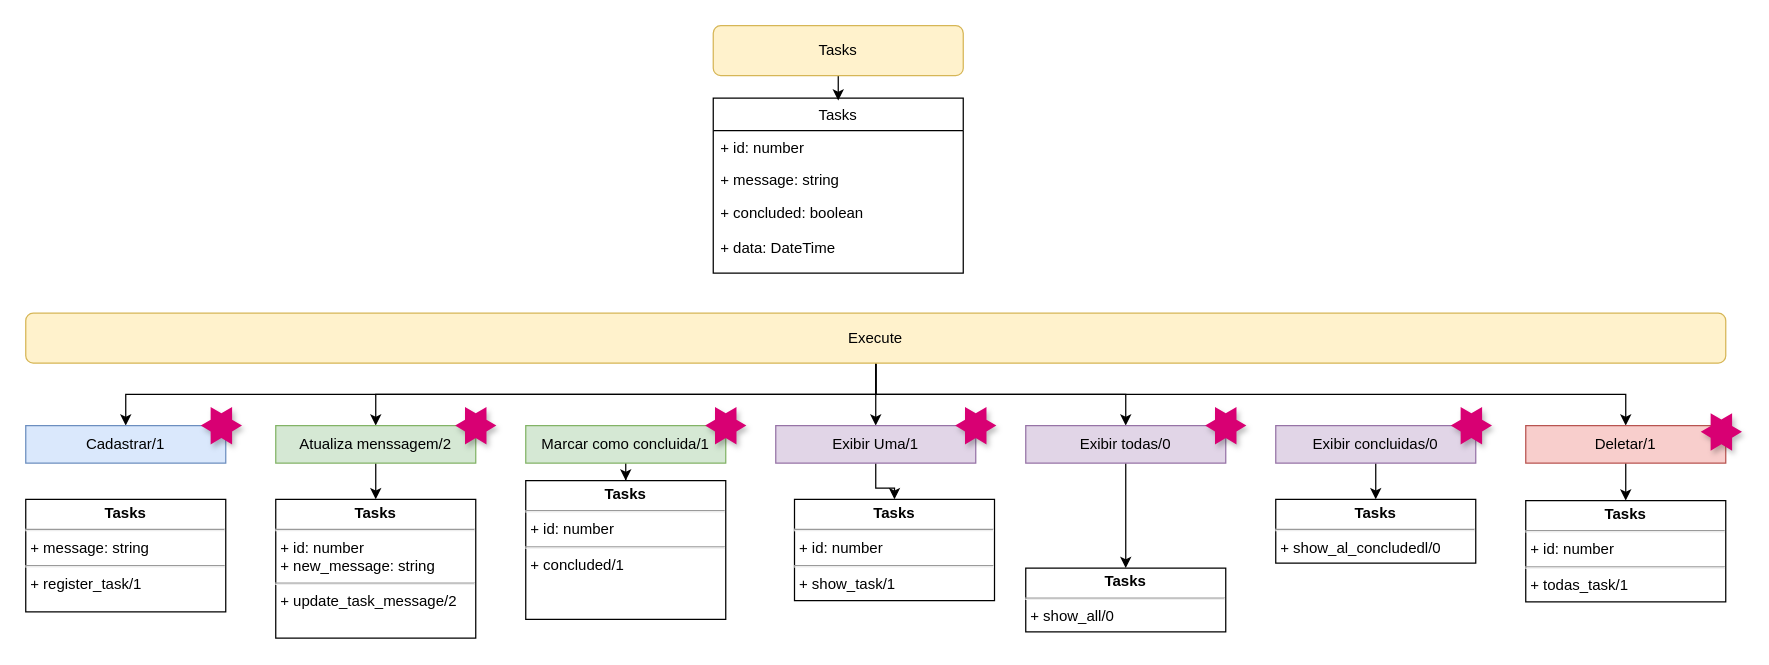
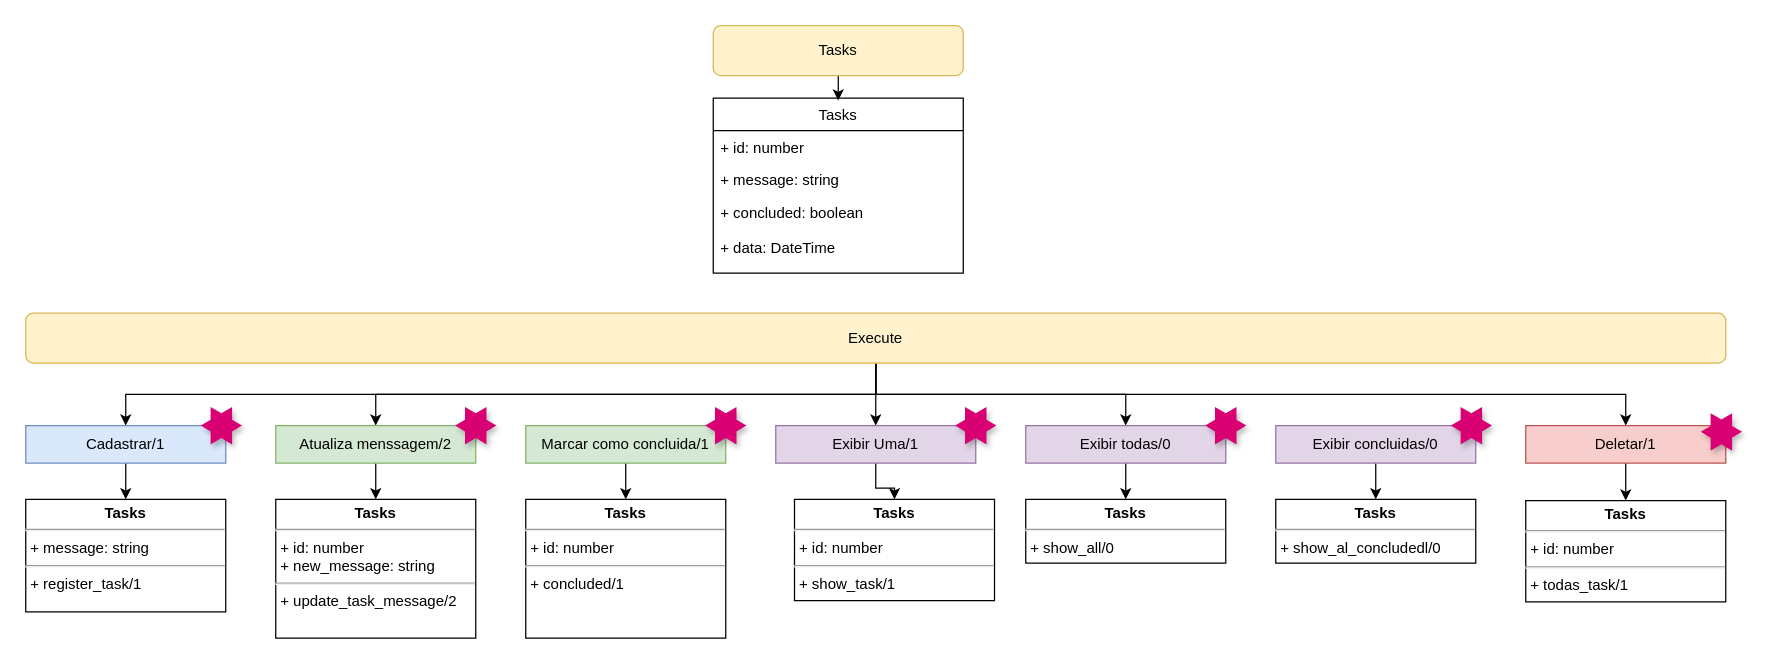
edge "Cadastrar/1" -> "Tasks + message: string + register_task/1": added
node "Tasks + id: number + concluded/1": moved (626, 550) -> (626, 569)
node "Tasks + show_all/0": moved (1126, 600) -> (1126, 531)
